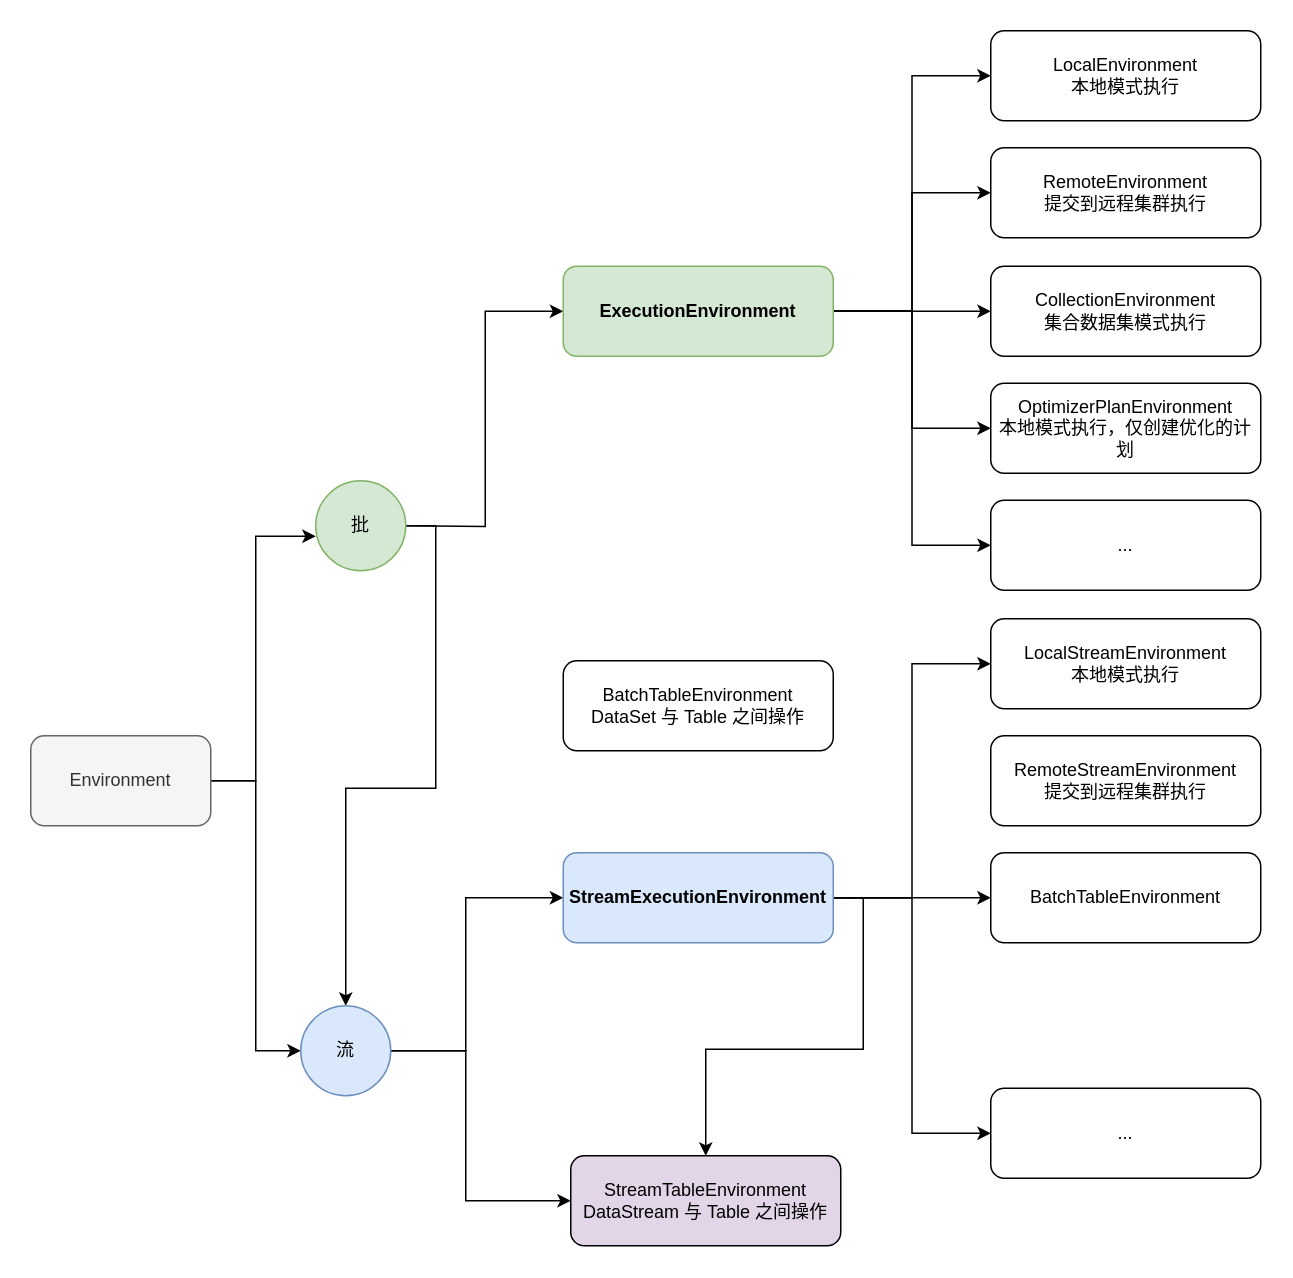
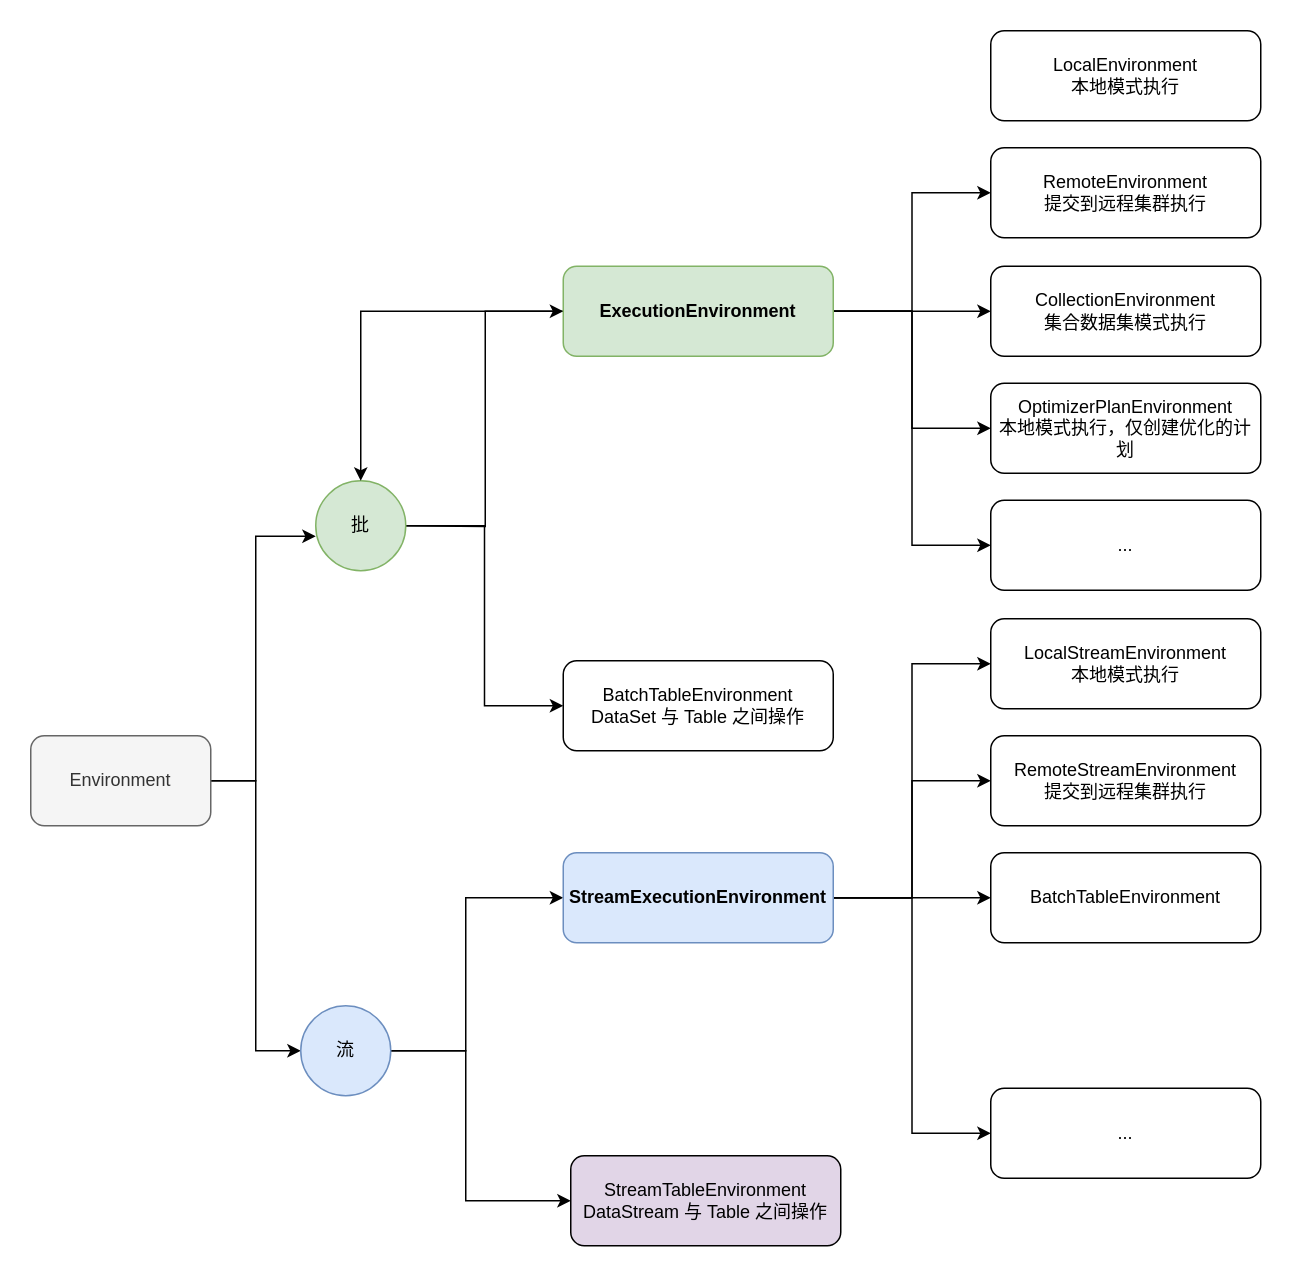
edge "ExecutionEnvironment" -> "LocalEnvironment 本地模式执行": now "ExecutionEnvironment" -> "批"
edge "批" -> "流": now "批" -> "BatchTableEnvironment DataSet 与 Table 之间操作"
edge "StreamExecutionEnvironment" -> "StreamTableEnvironment DataStream 与 Table 之间操作": now "StreamExecutionEnvironment" -> "RemoteStreamEnvironment 提交到远程集群执行"
